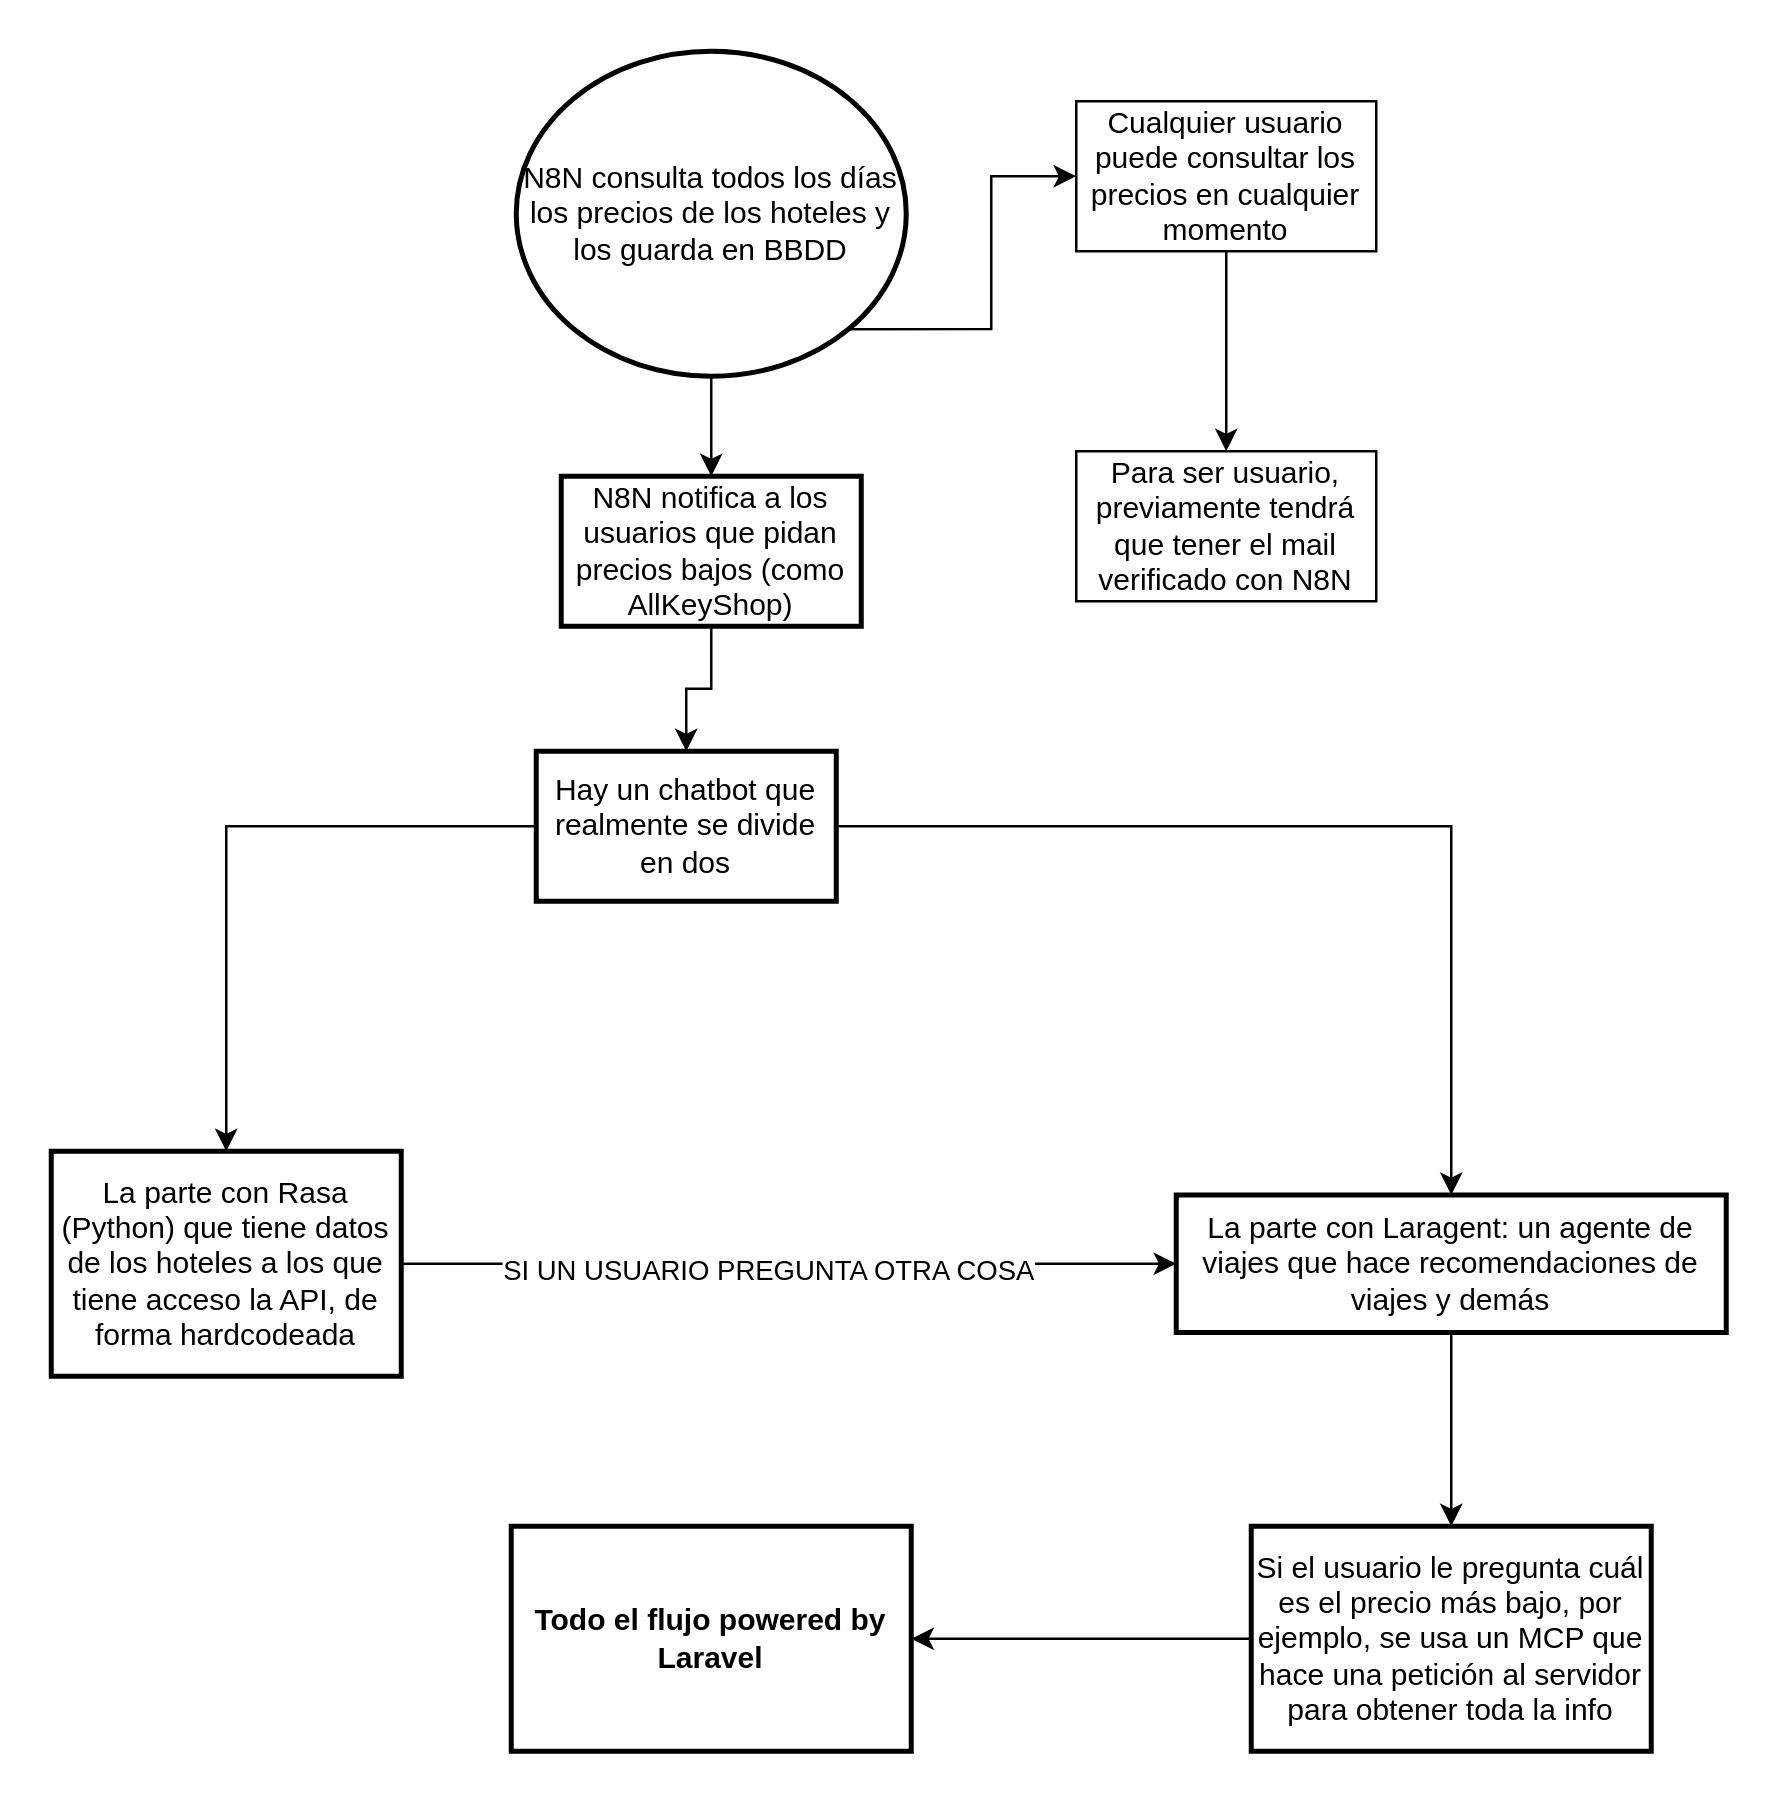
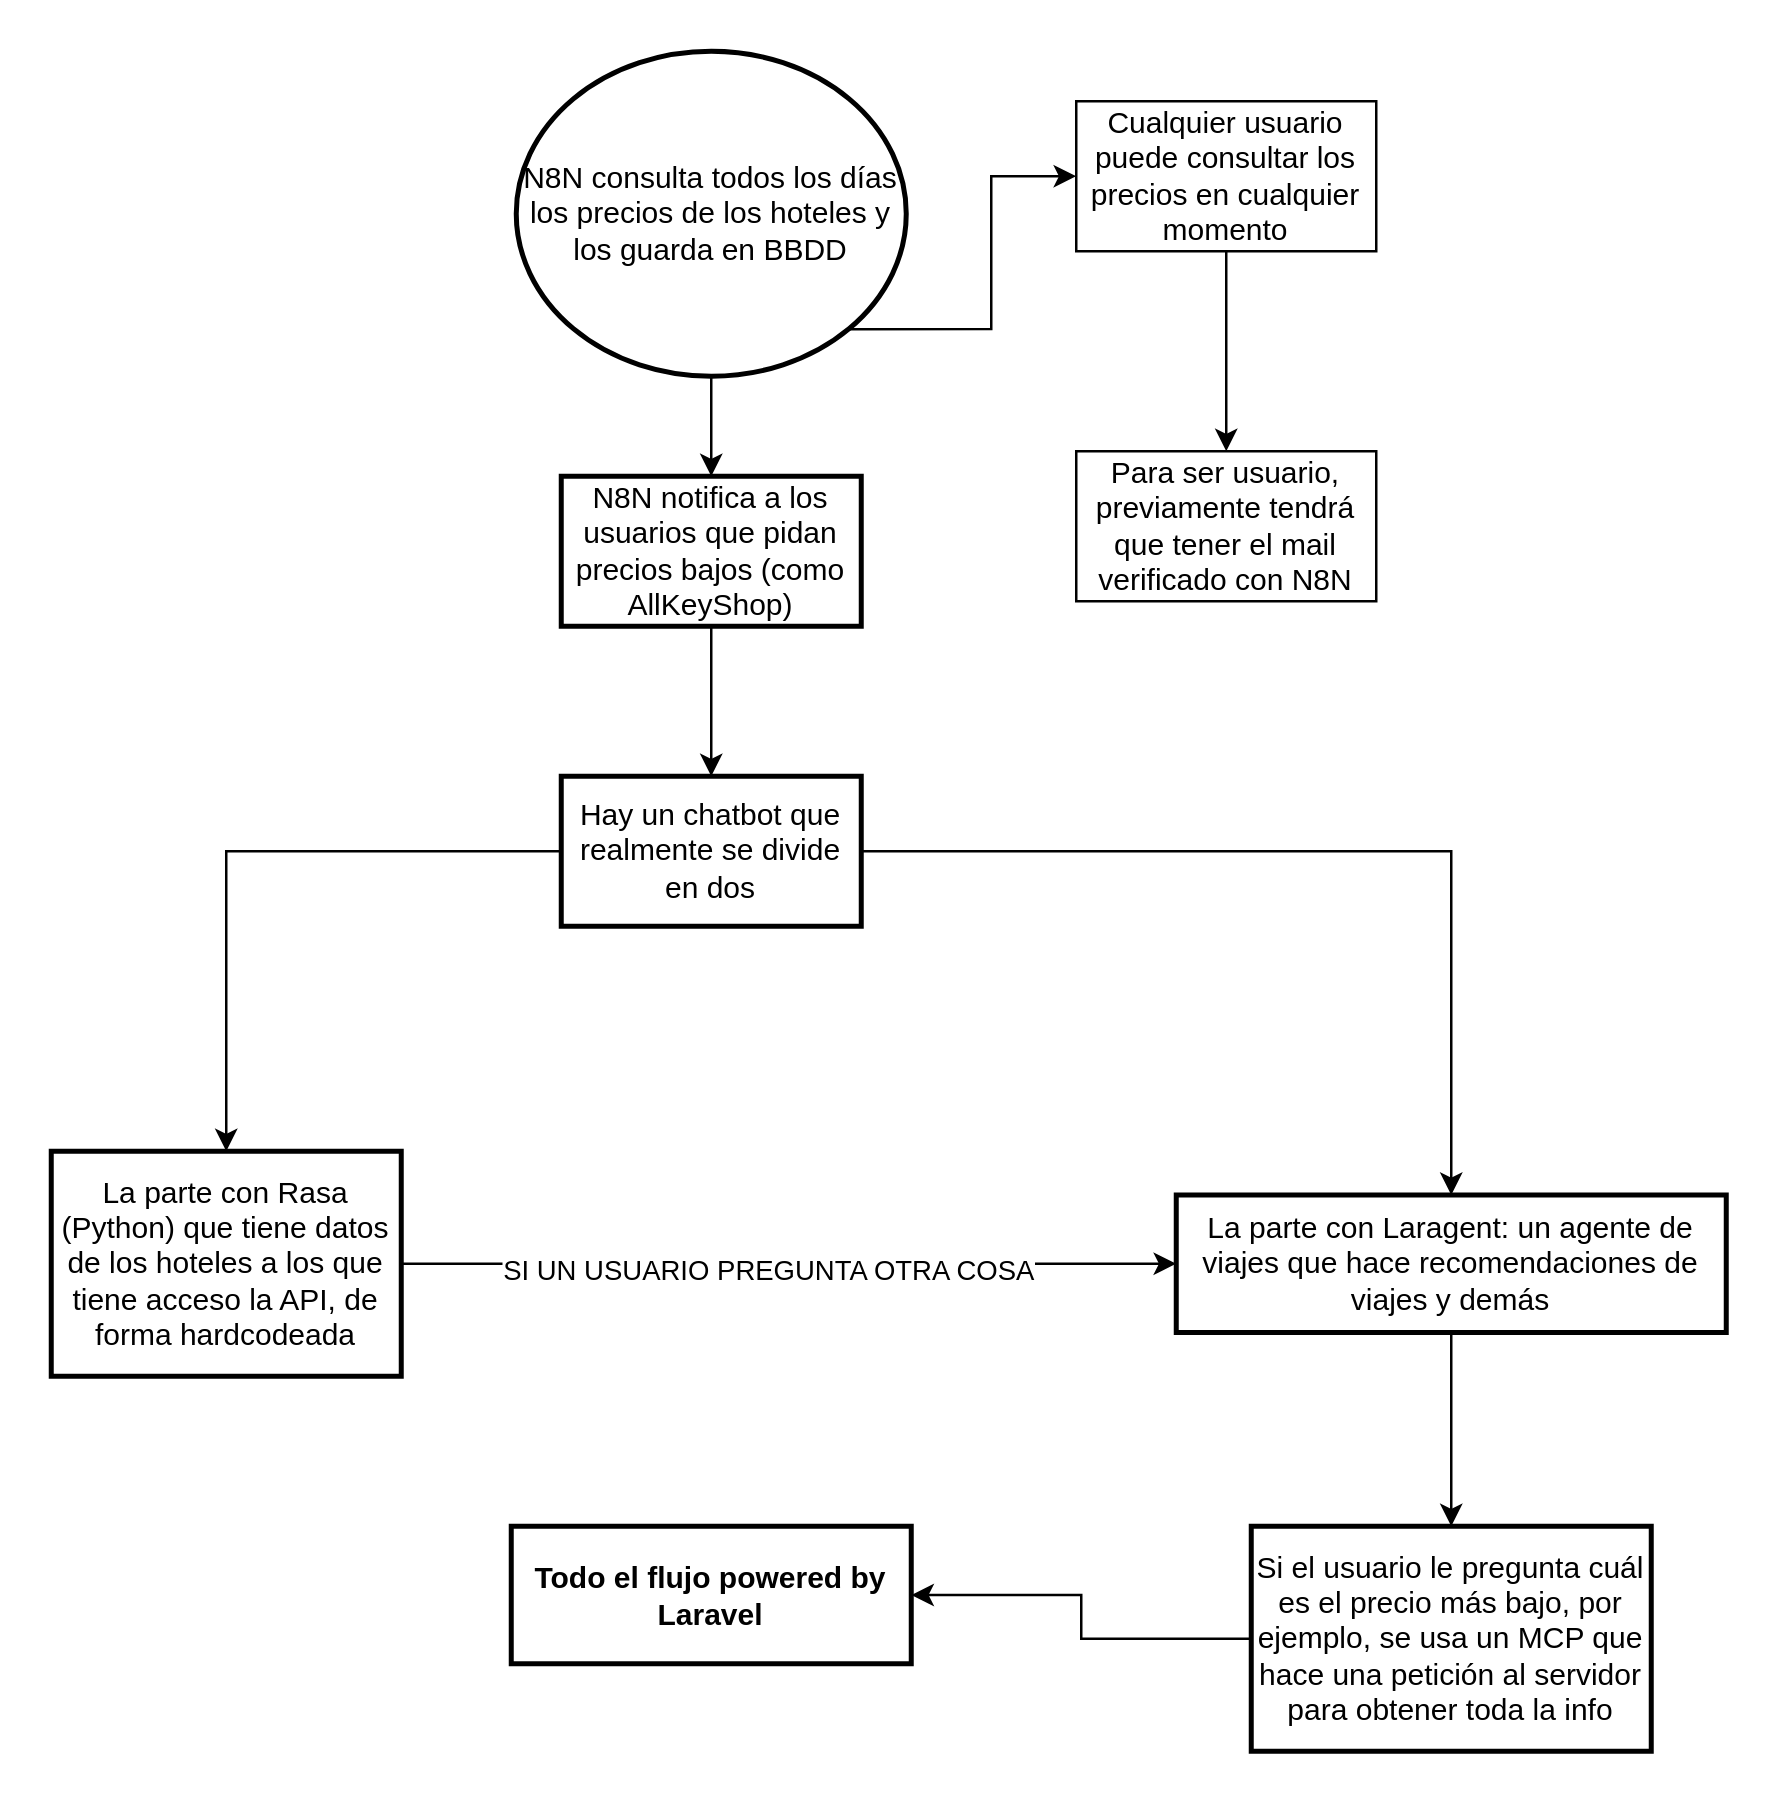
node "Hay un chatbot que realmente se divide en dos": moved (686, 826) -> (711, 851)
node "Todo el flujo powered by Laravel": size 400x225 -> 400x138
